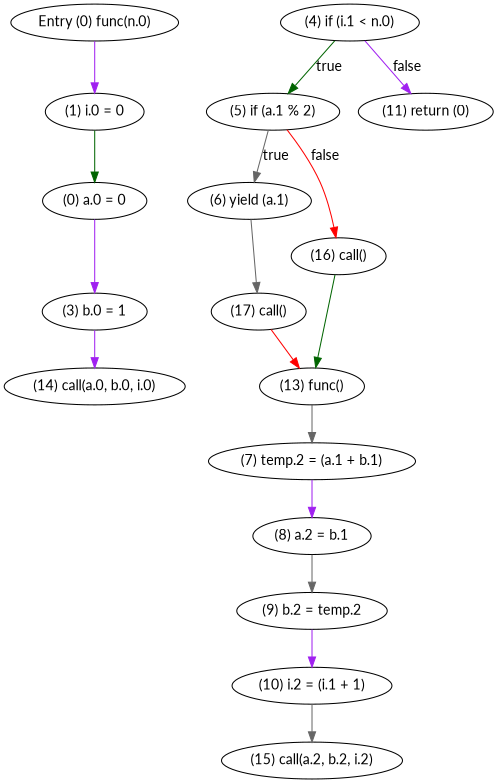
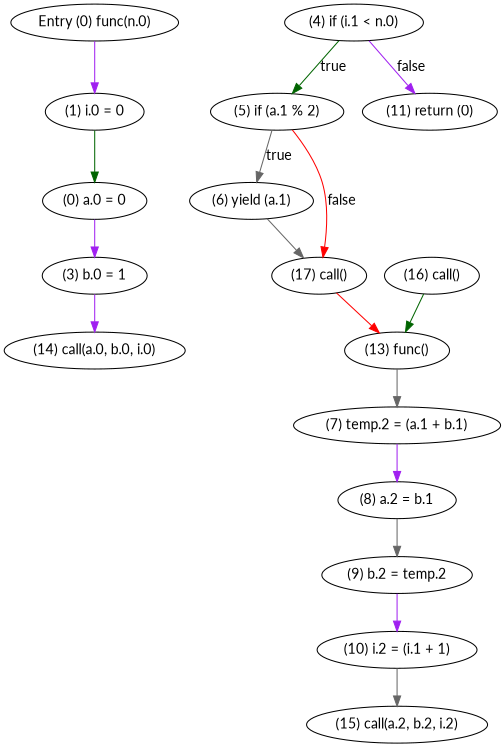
edge "(5) if (a.1 % 2)" -> "(16) call()": now "(5) if (a.1 % 2)" -> "(17) call()"
